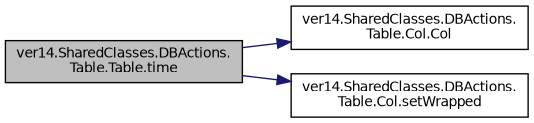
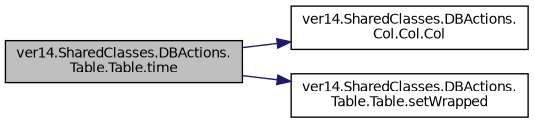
node "ver14.SharedClasses.DBActions. Table.Col.Col": label "ver14.SharedClasses.DBActions. Table.Col.Col" -> "ver14.SharedClasses.DBActions. Col.Col.Col"
node "ver14.SharedClasses.DBActions. Table.Col.setWrapped": label "ver14.SharedClasses.DBActions. Table.Col.setWrapped" -> "ver14.SharedClasses.DBActions. Table.Table.setWrapped"
